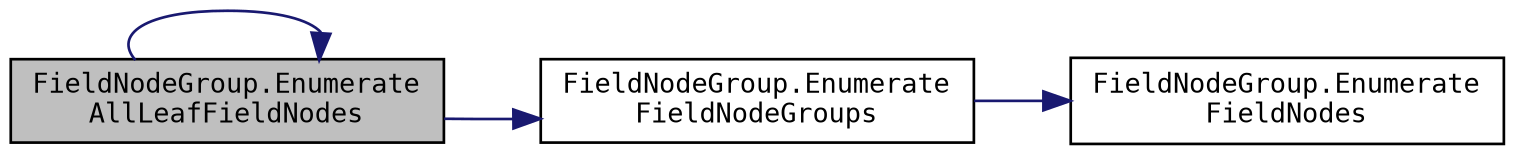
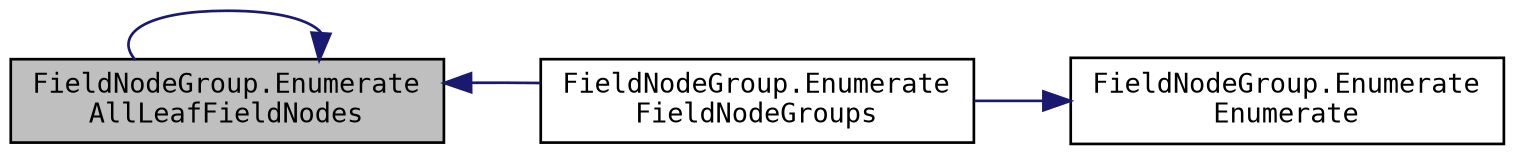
node "FieldNodeGroup.Enumerate FieldNodes": label "FieldNodeGroup.Enumerate FieldNodes" -> "FieldNodeGroup.Enumerate Enumerate"
edge "FieldNodeGroup.Enumerate AllLeafFieldNodes" -> "FieldNodeGroup.Enumerate FieldNodeGroups": reversed
